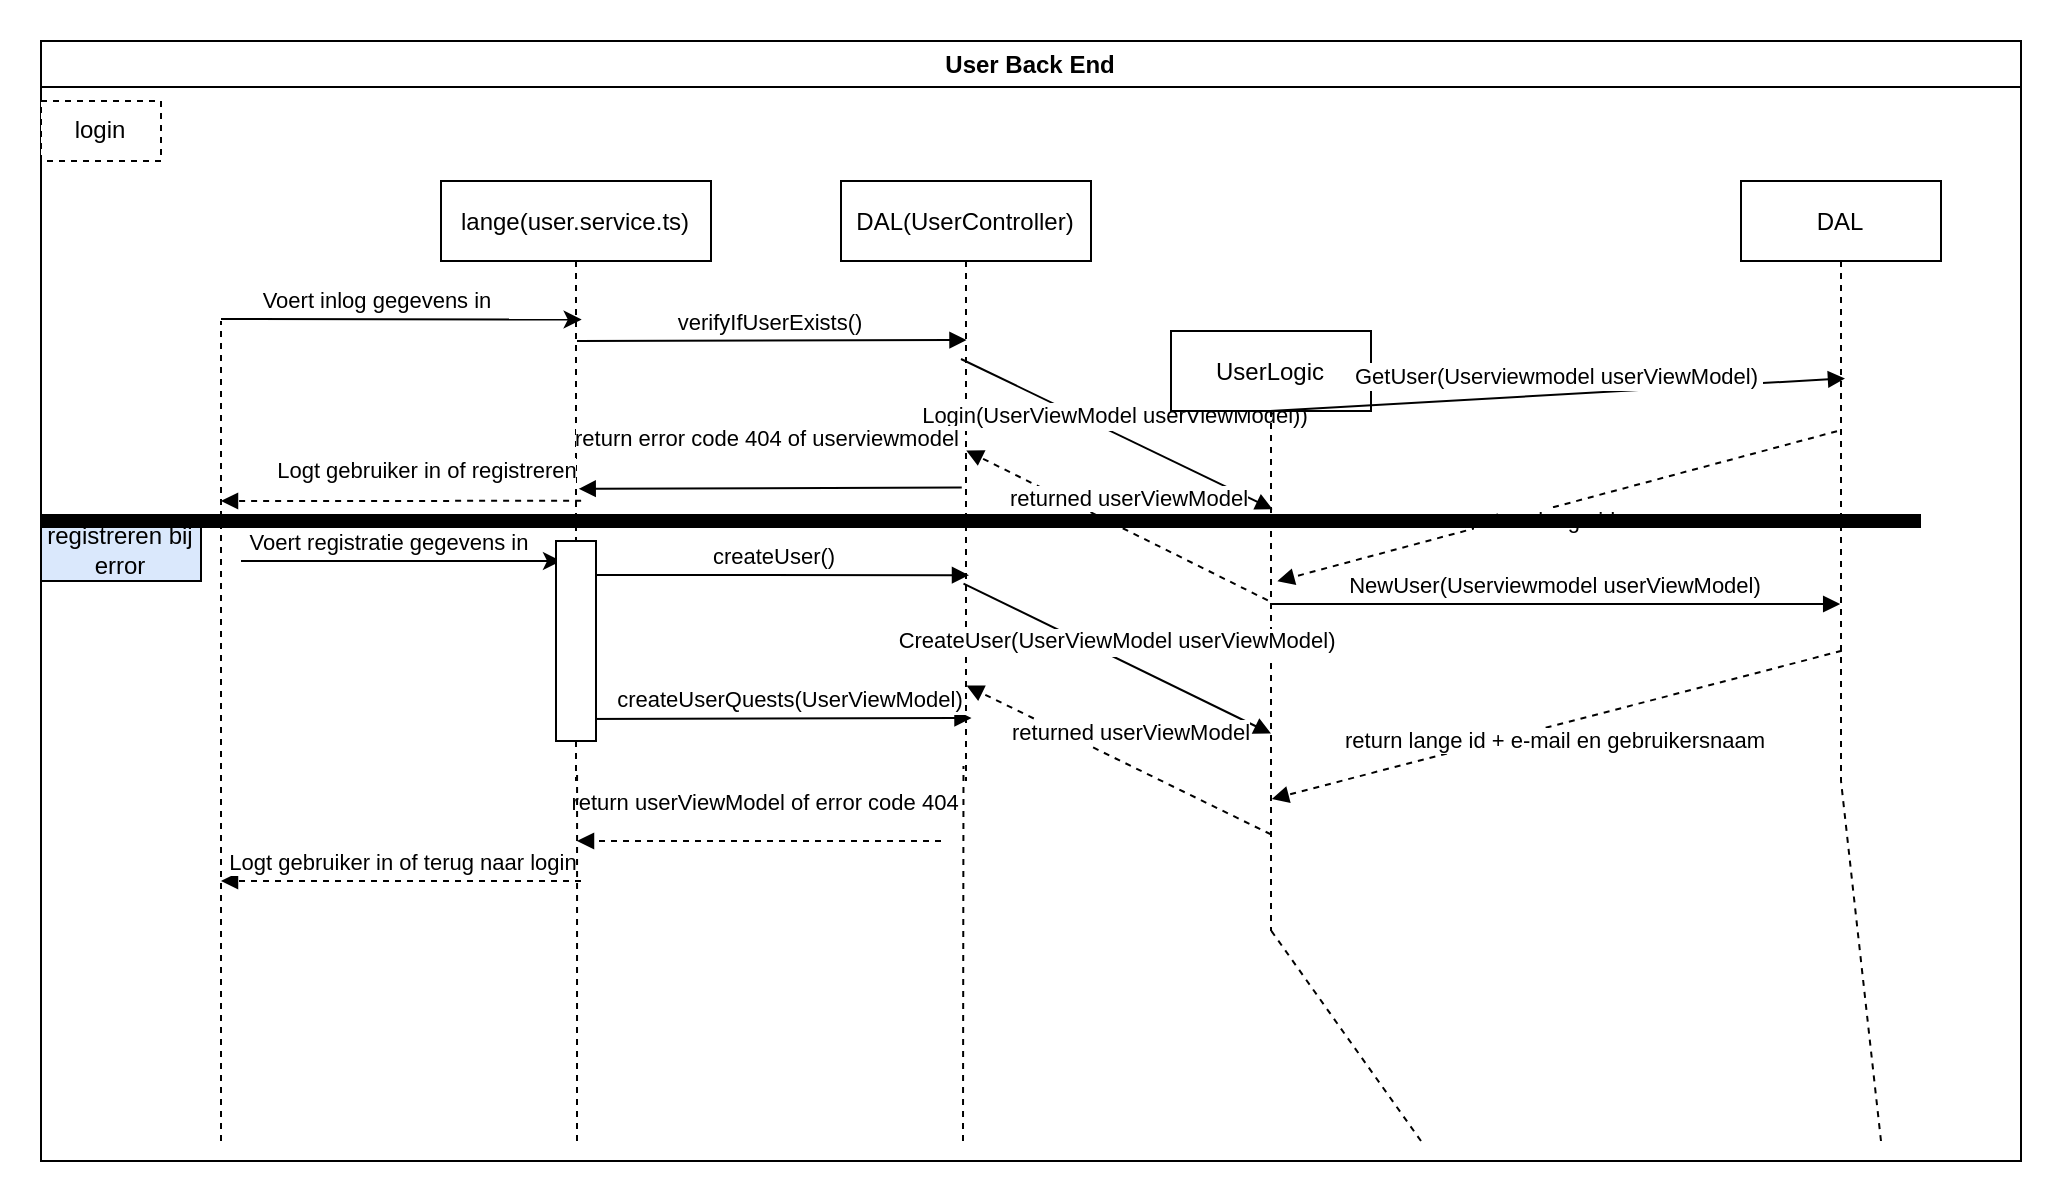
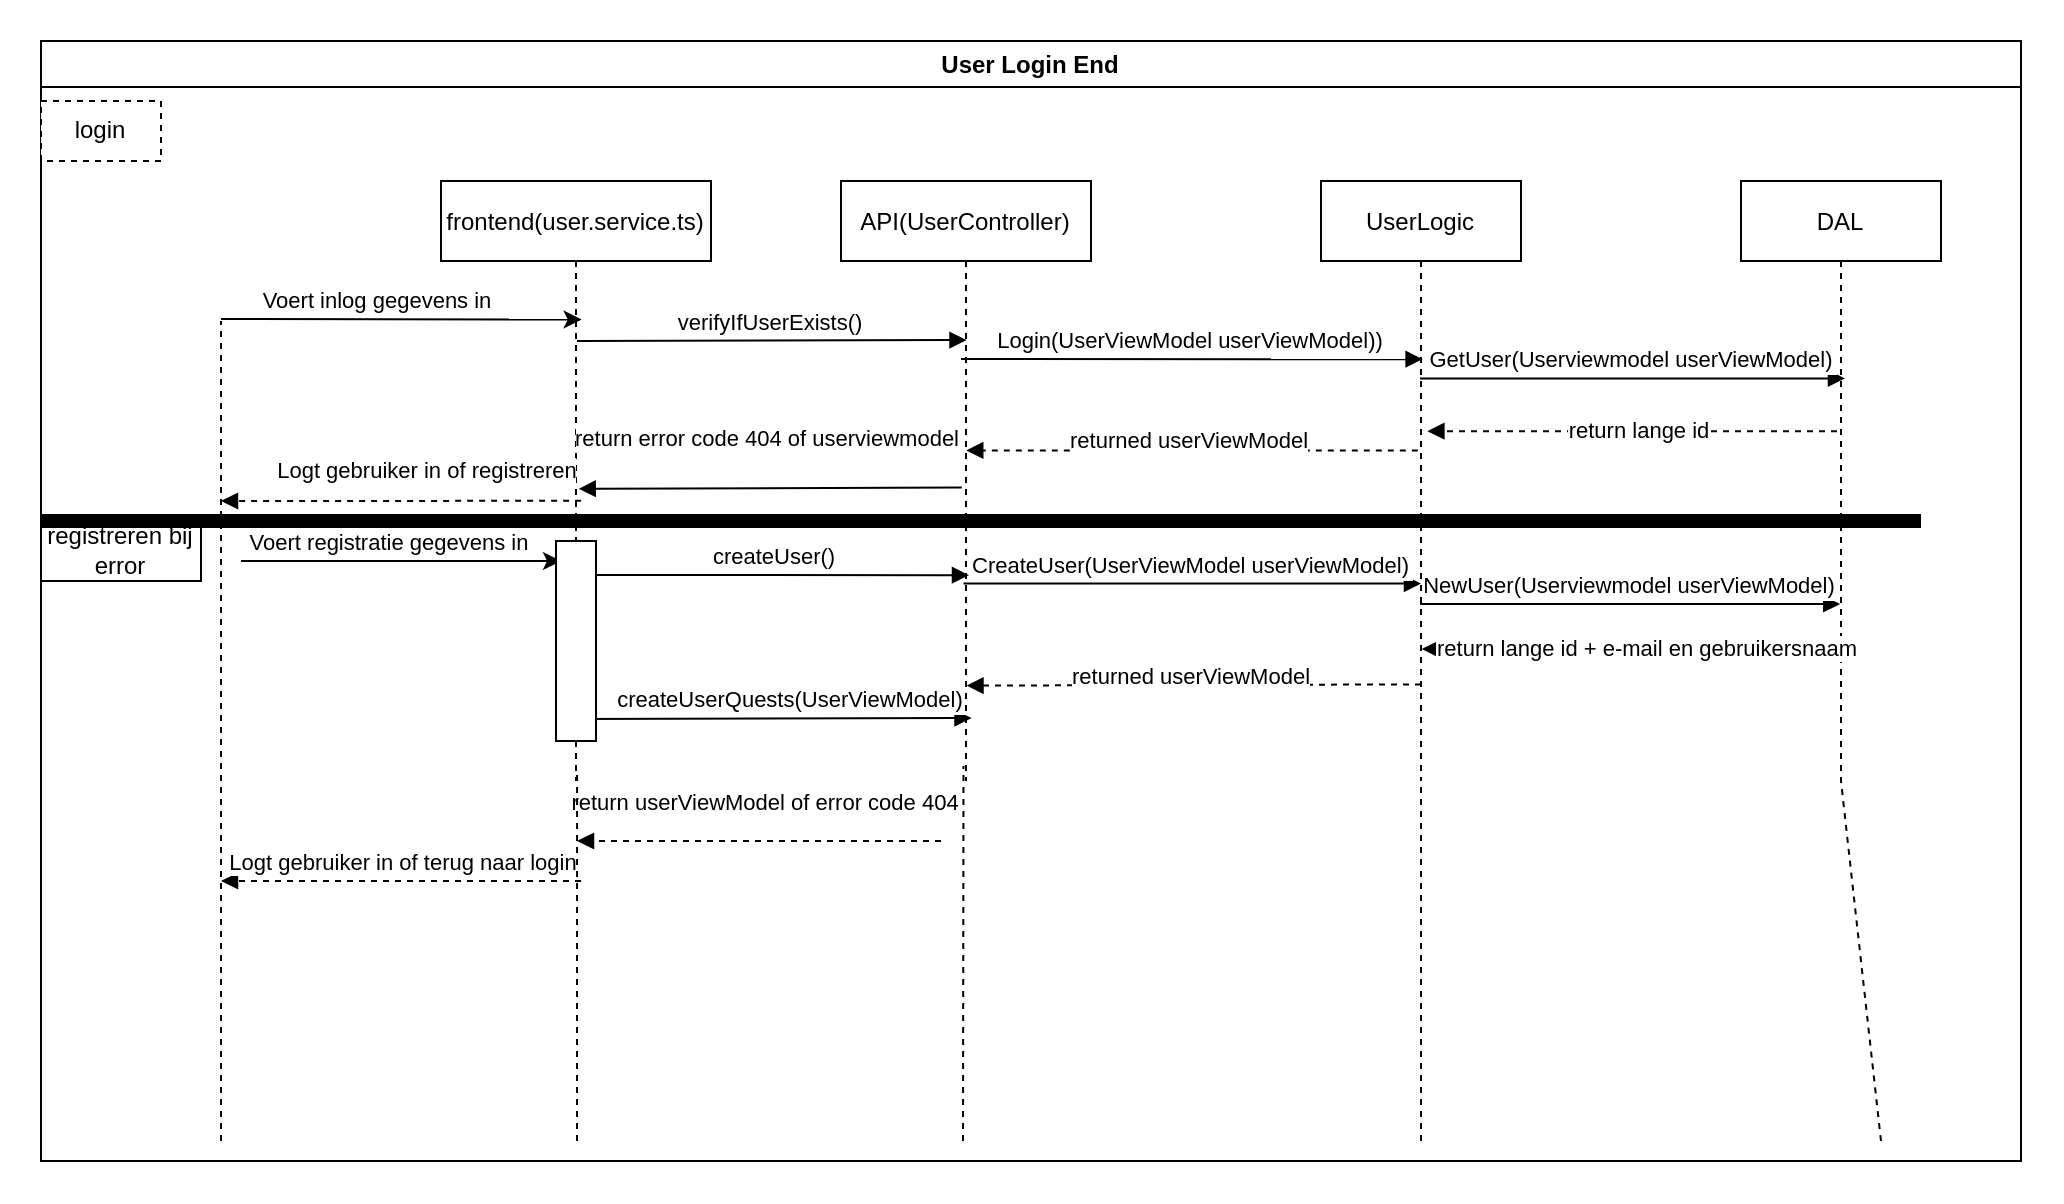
node "User Back End": label "User Back End" -> "User Login End"
node "lange(user.service.ts)": label "lange(user.service.ts)" -> "frontend(user.service.ts)"
node "DAL(UserController)": label "DAL(UserController)" -> "API(UserController)"
node "registreren bij error": fillcolor #dae8fc -> #ffffff
node "UserLogic": moved (1271, 631) -> (1421, 481)
